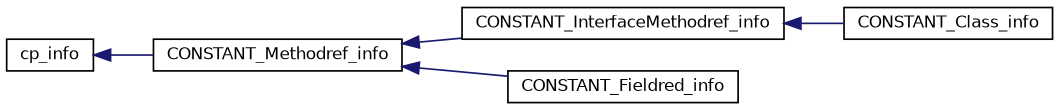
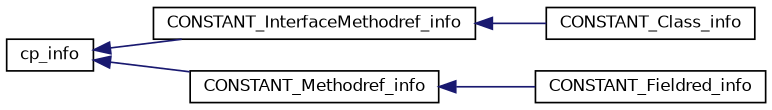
edge "CONSTANT_InterfaceMethodref_info" -> "CONSTANT_Methodref_info": now "CONSTANT_InterfaceMethodref_info" -> "cp_info"
